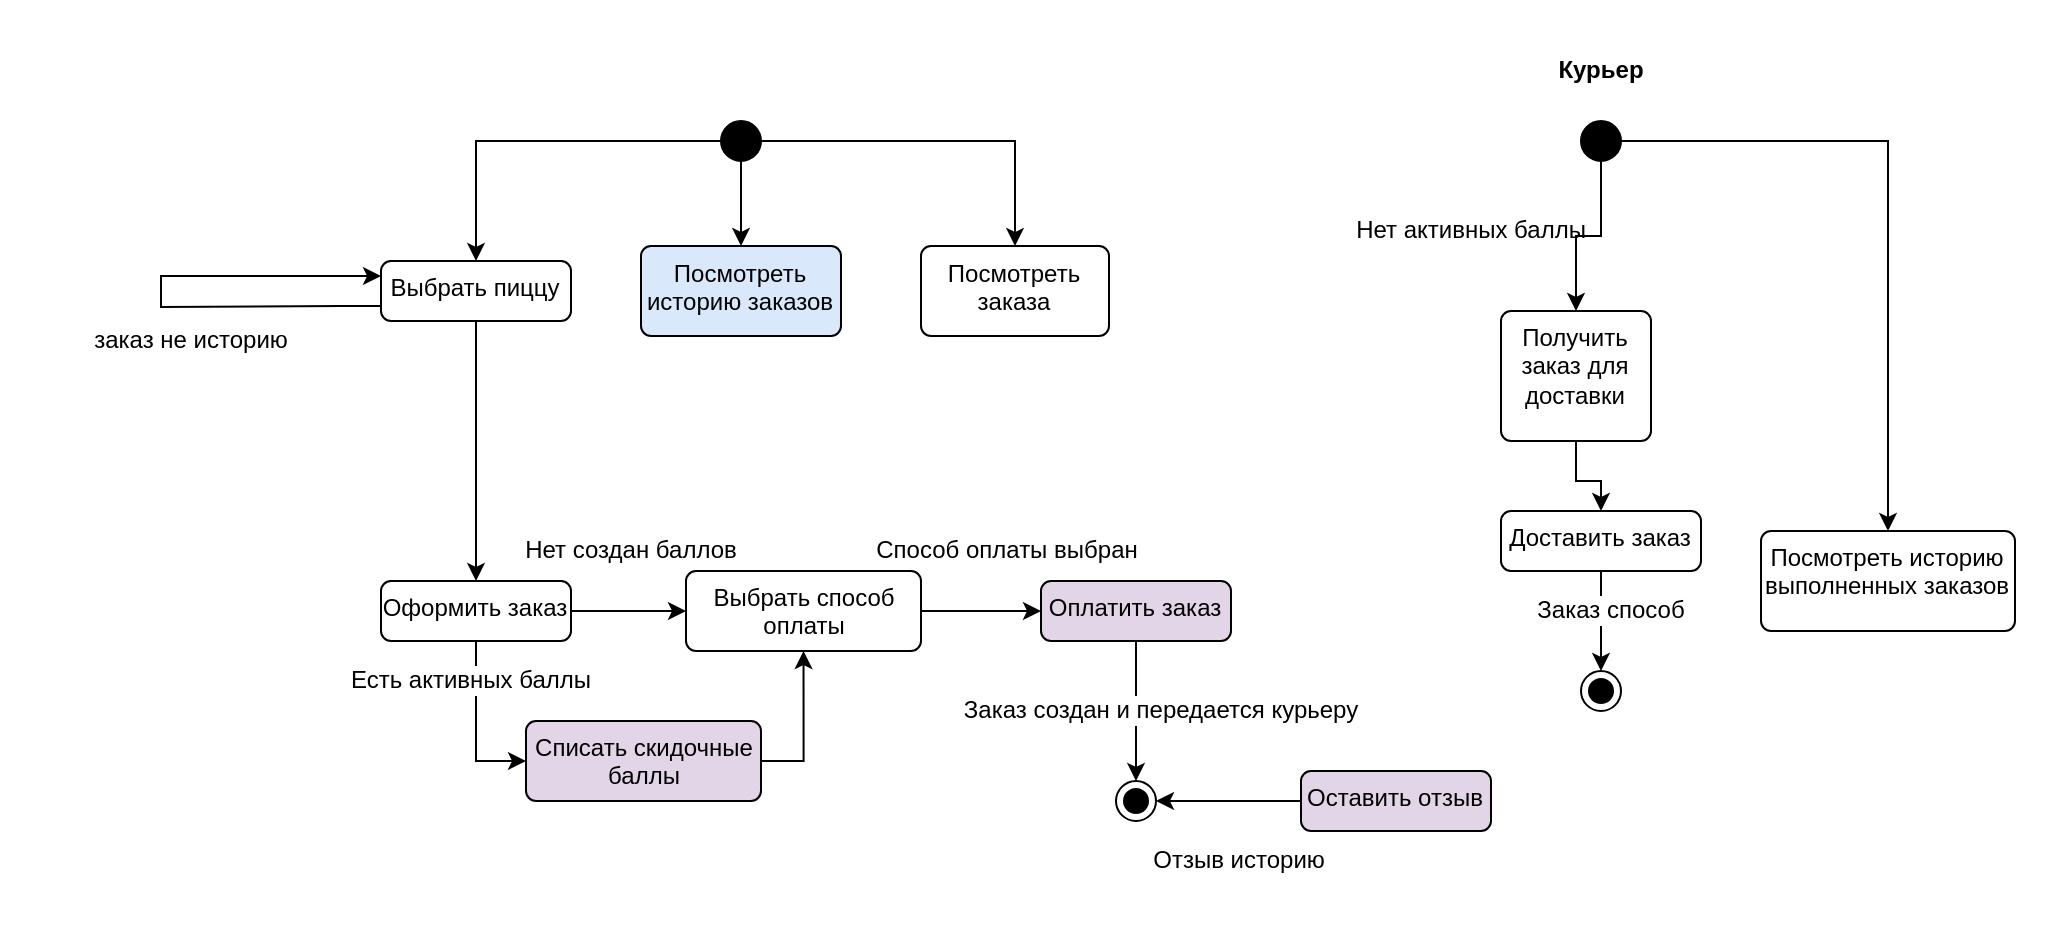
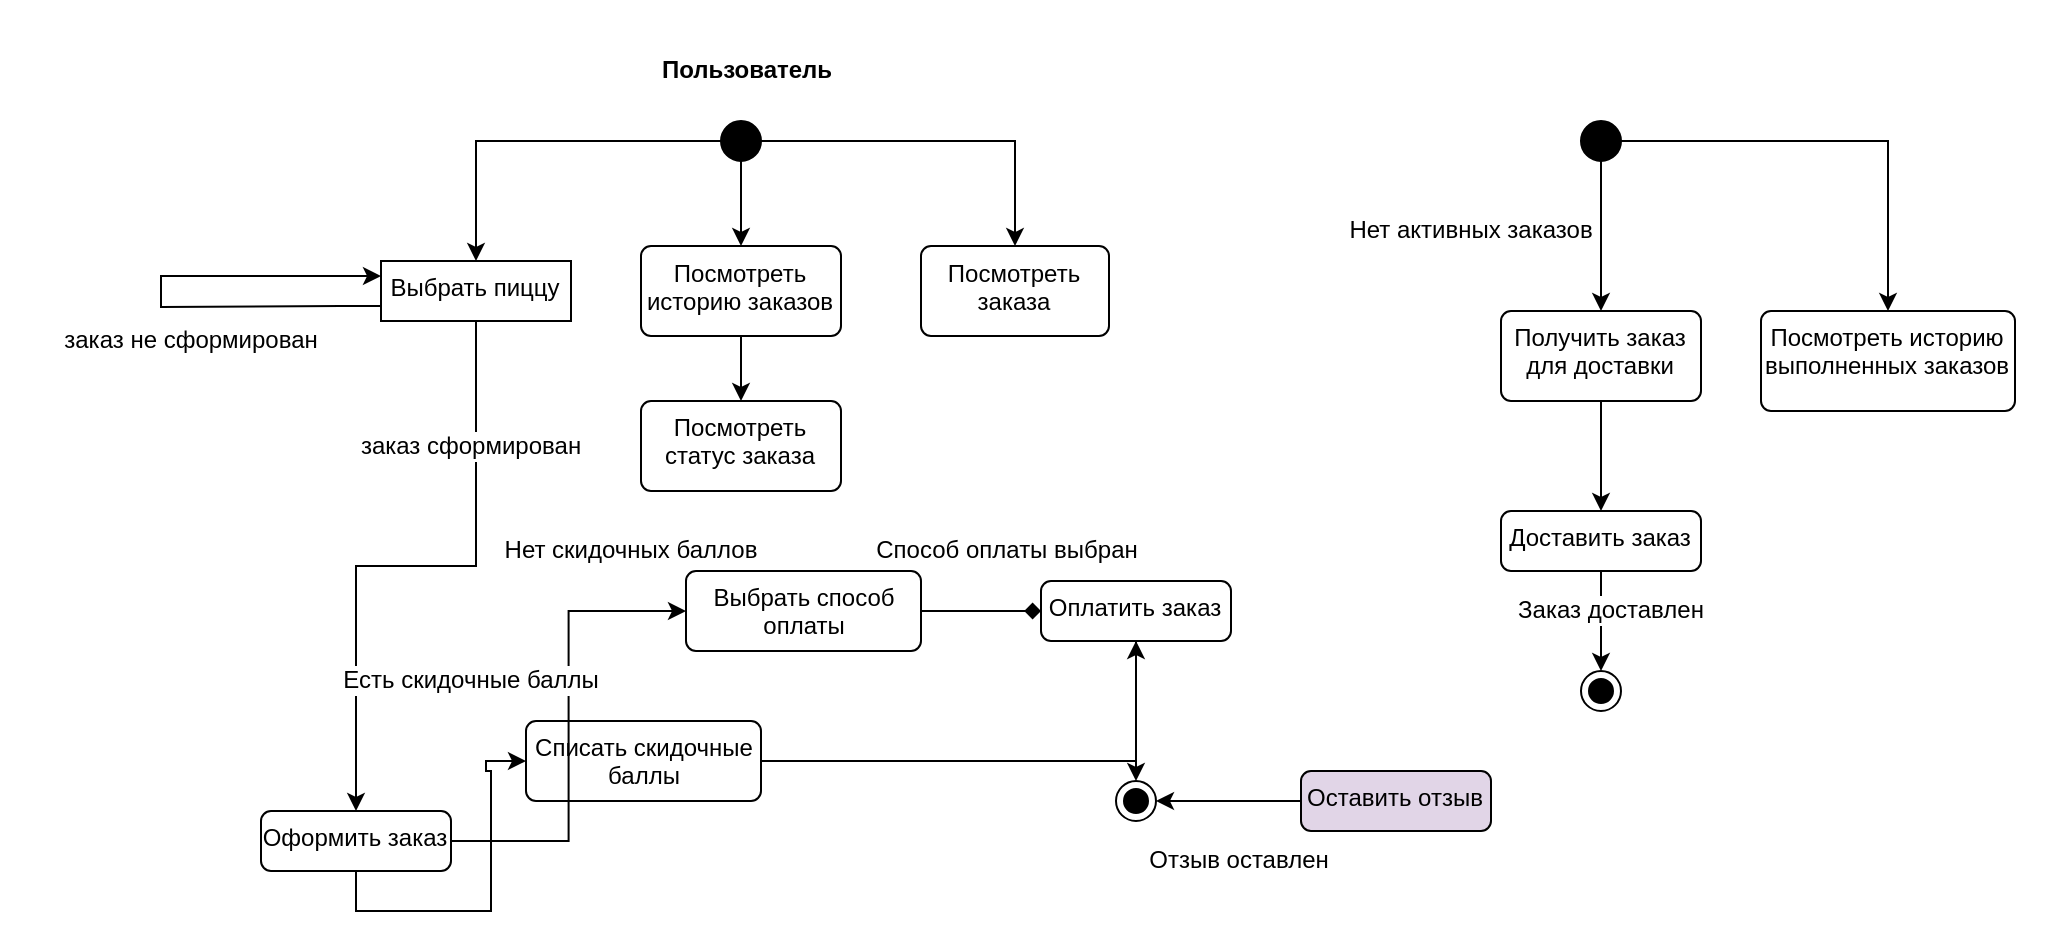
node "Пользователь": added
node "Курьер": removed
node "Нет активных баллы": label "Нет активных баллы" -> "Нет активных заказов"
node "Выбрать пиццу": shape rounded rectangle -> rectangle
node "Посмотреть историю заказов": fillcolor #dae8fc -> #ffffff
node "заказ не историю": label "заказ не историю" -> "заказ не сформирован"
edge "Посмотреть историю заказов" -> "Посмотреть статус заказа": added
node "Получить заказ для доставки": size 150x130 -> 200x90
node "заказ сформирован": added
node "Посмотреть статус заказа": added
node "Нет создан баллов": label "Нет создан баллов" -> "Нет скидочных баллов"
node "Посмотреть историю выполненных заказов": moved (1888, 581) -> (1888, 361)
node "Оформить заказ": moved (476, 611) -> (356, 841)
edge "Выбрать способ оплаты" -> "Оплатить заказ": arrowhead classic -> diamond
node "Оплатить заказ": fillcolor #e1d5e7 -> #ffffff
node "Заказ способ": label "Заказ способ" -> "Заказ доставлен"
node "Есть активных баллы": label "Есть активных баллы" -> "Есть скидочные баллы"
node "Заказ создан и передается курьеру": removed
edge "Списать скидочные баллы" -> "Выбрать способ оплаты": now "Списать скидочные баллы" -> "Оплатить заказ"
node "Списать скидочные баллы": fillcolor #e1d5e7 -> #ffffff
node "Отзыв историю": label "Отзыв историю" -> "Отзыв оставлен"
